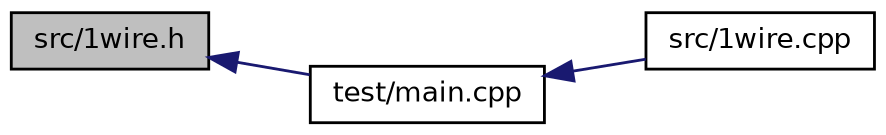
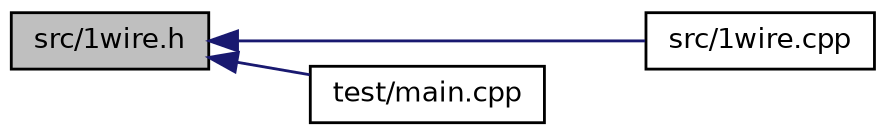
edge "src/1wire.cpp" -> "test/main.cpp": now "src/1wire.cpp" -> "src/1wire.h"
